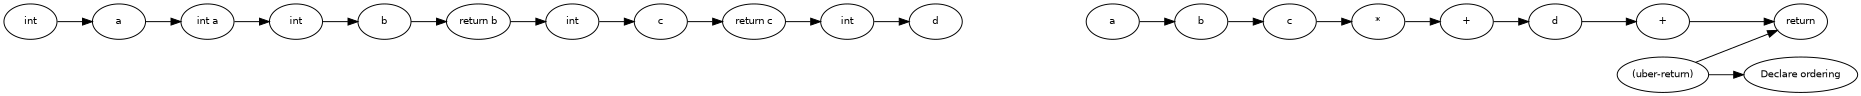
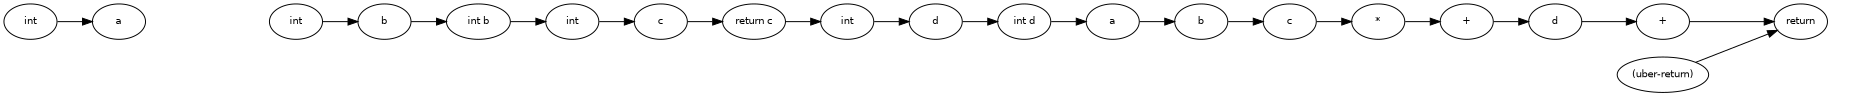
node "int a": removed
node "return b": label "return b" -> "int b"
node "int d": added
node "Declare ordering": removed
